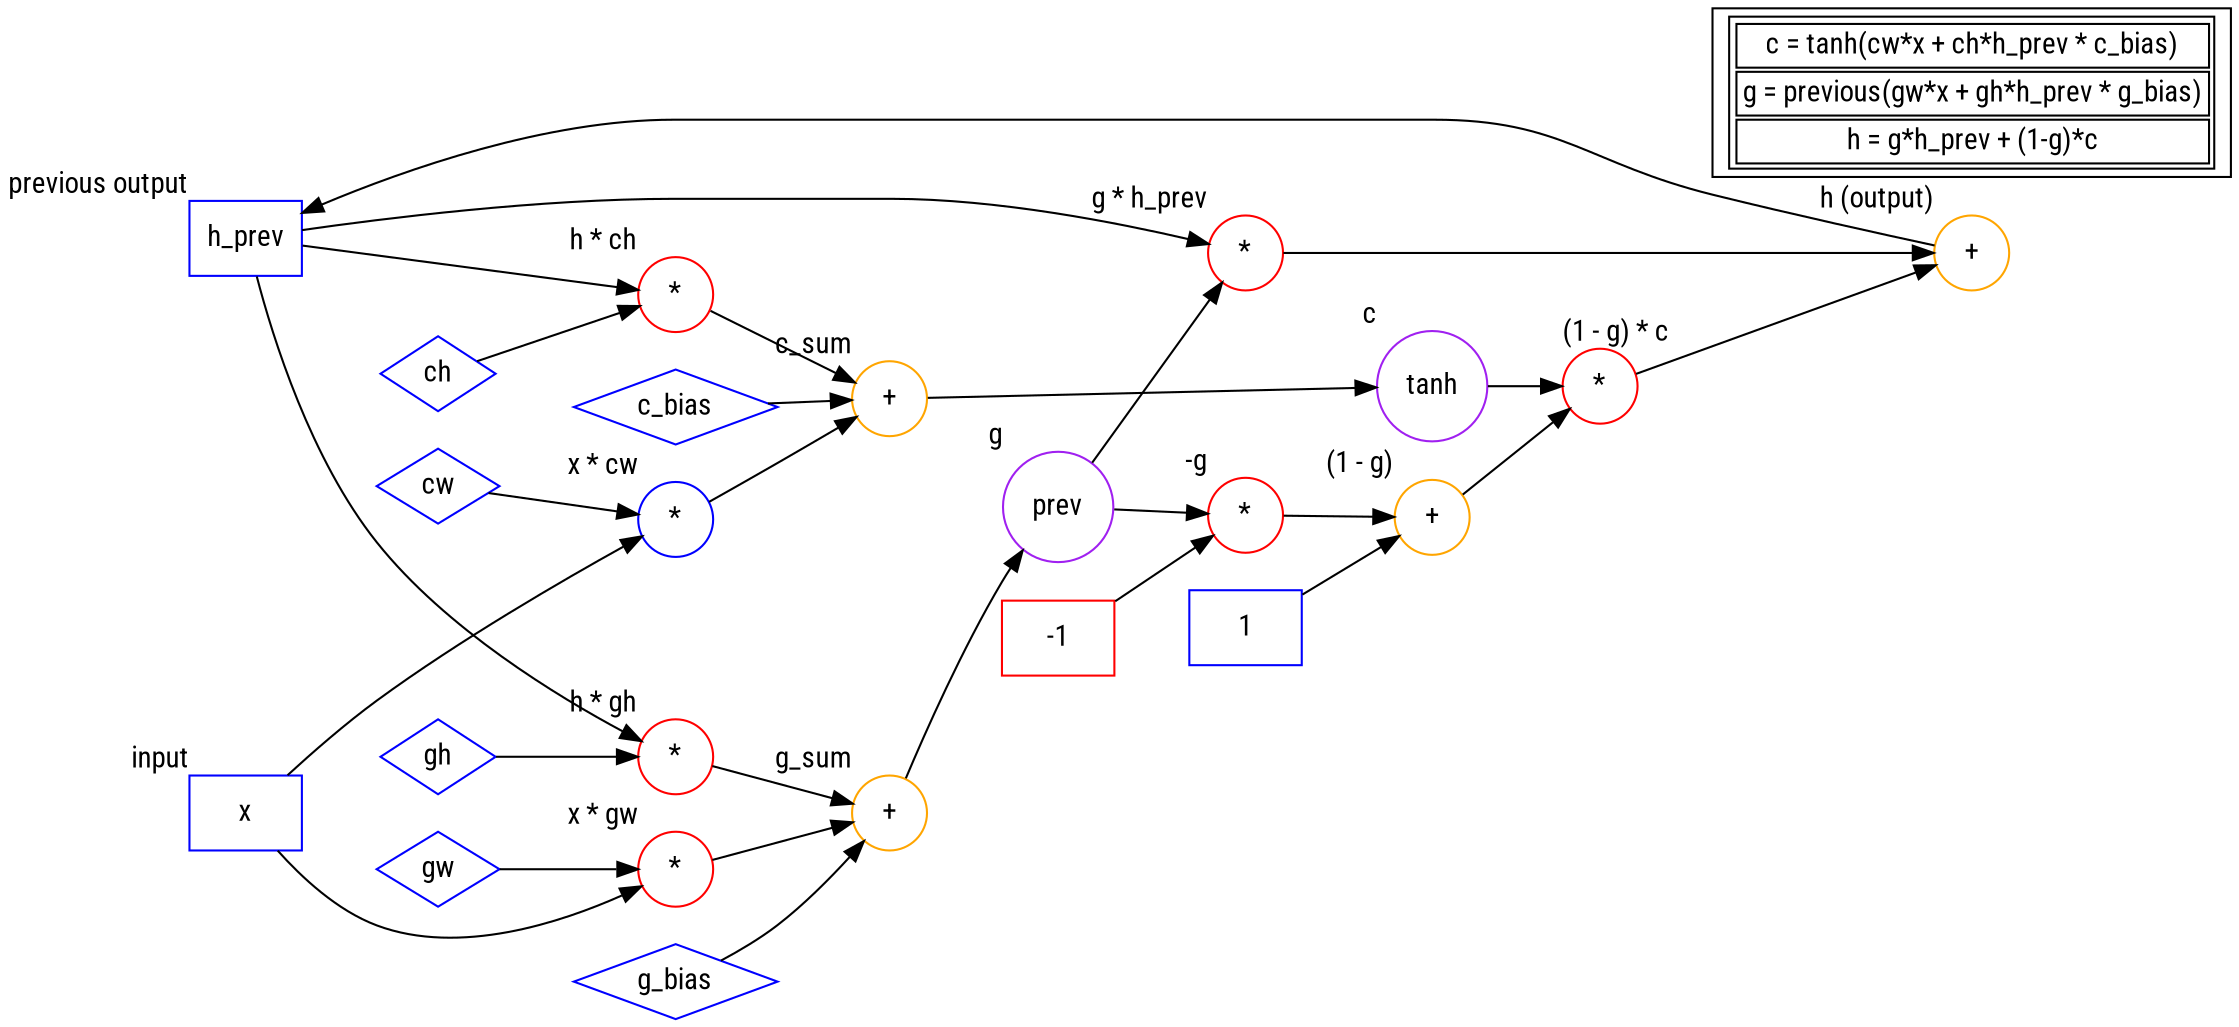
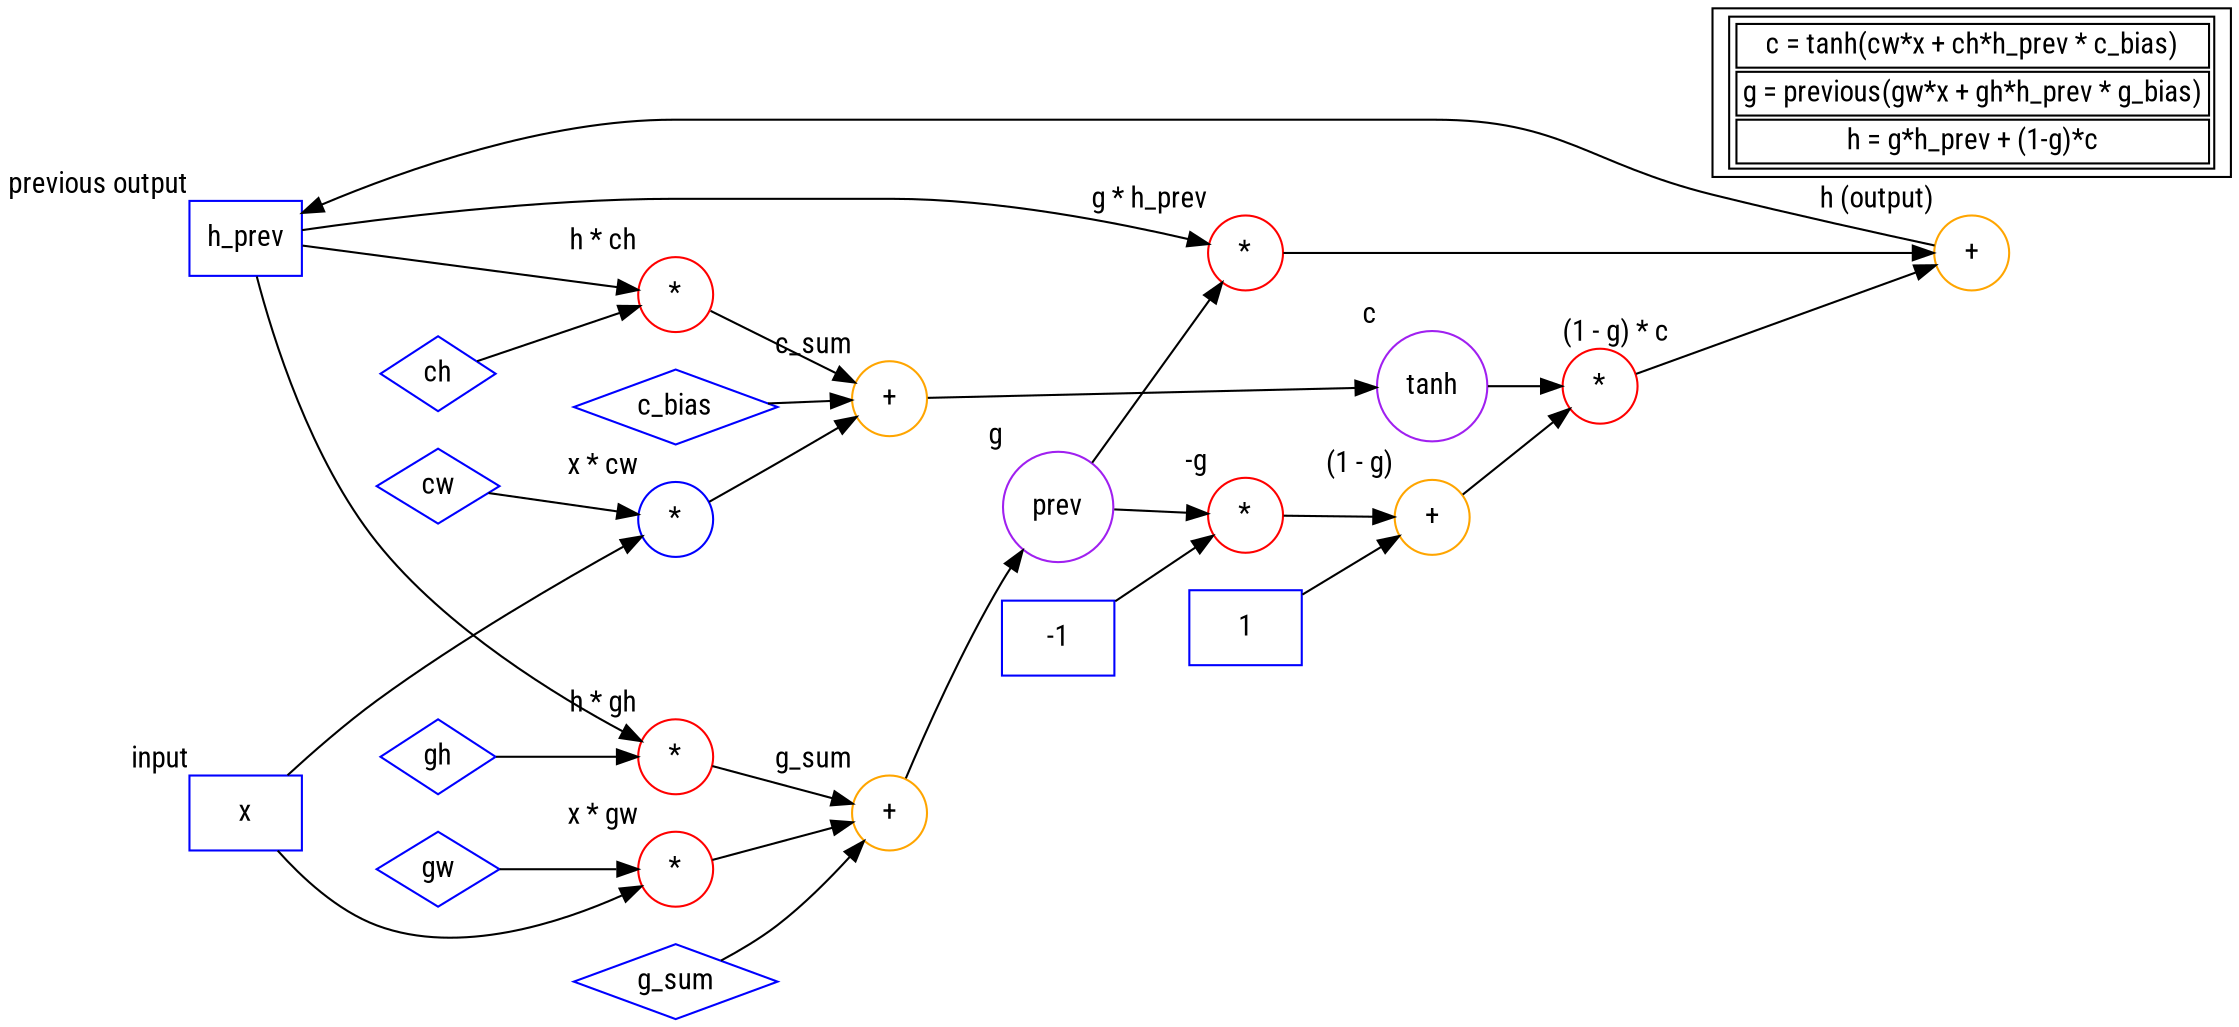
node "-1": color red -> blue
node "g_bias": label "g_bias" -> "g_sum"
